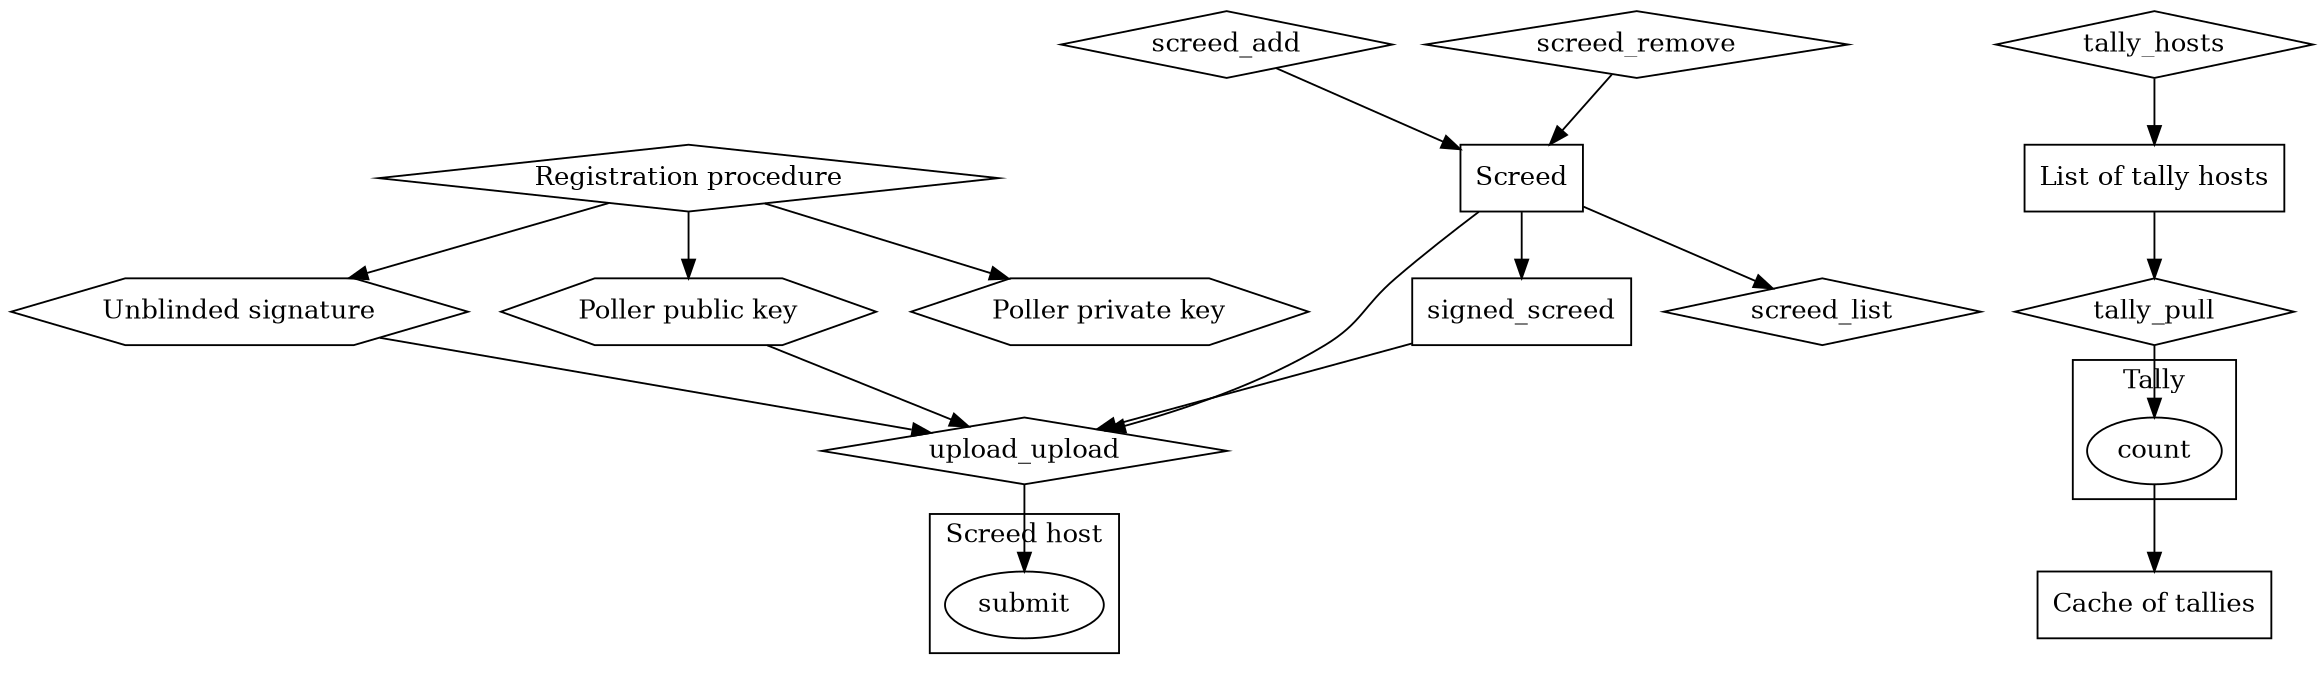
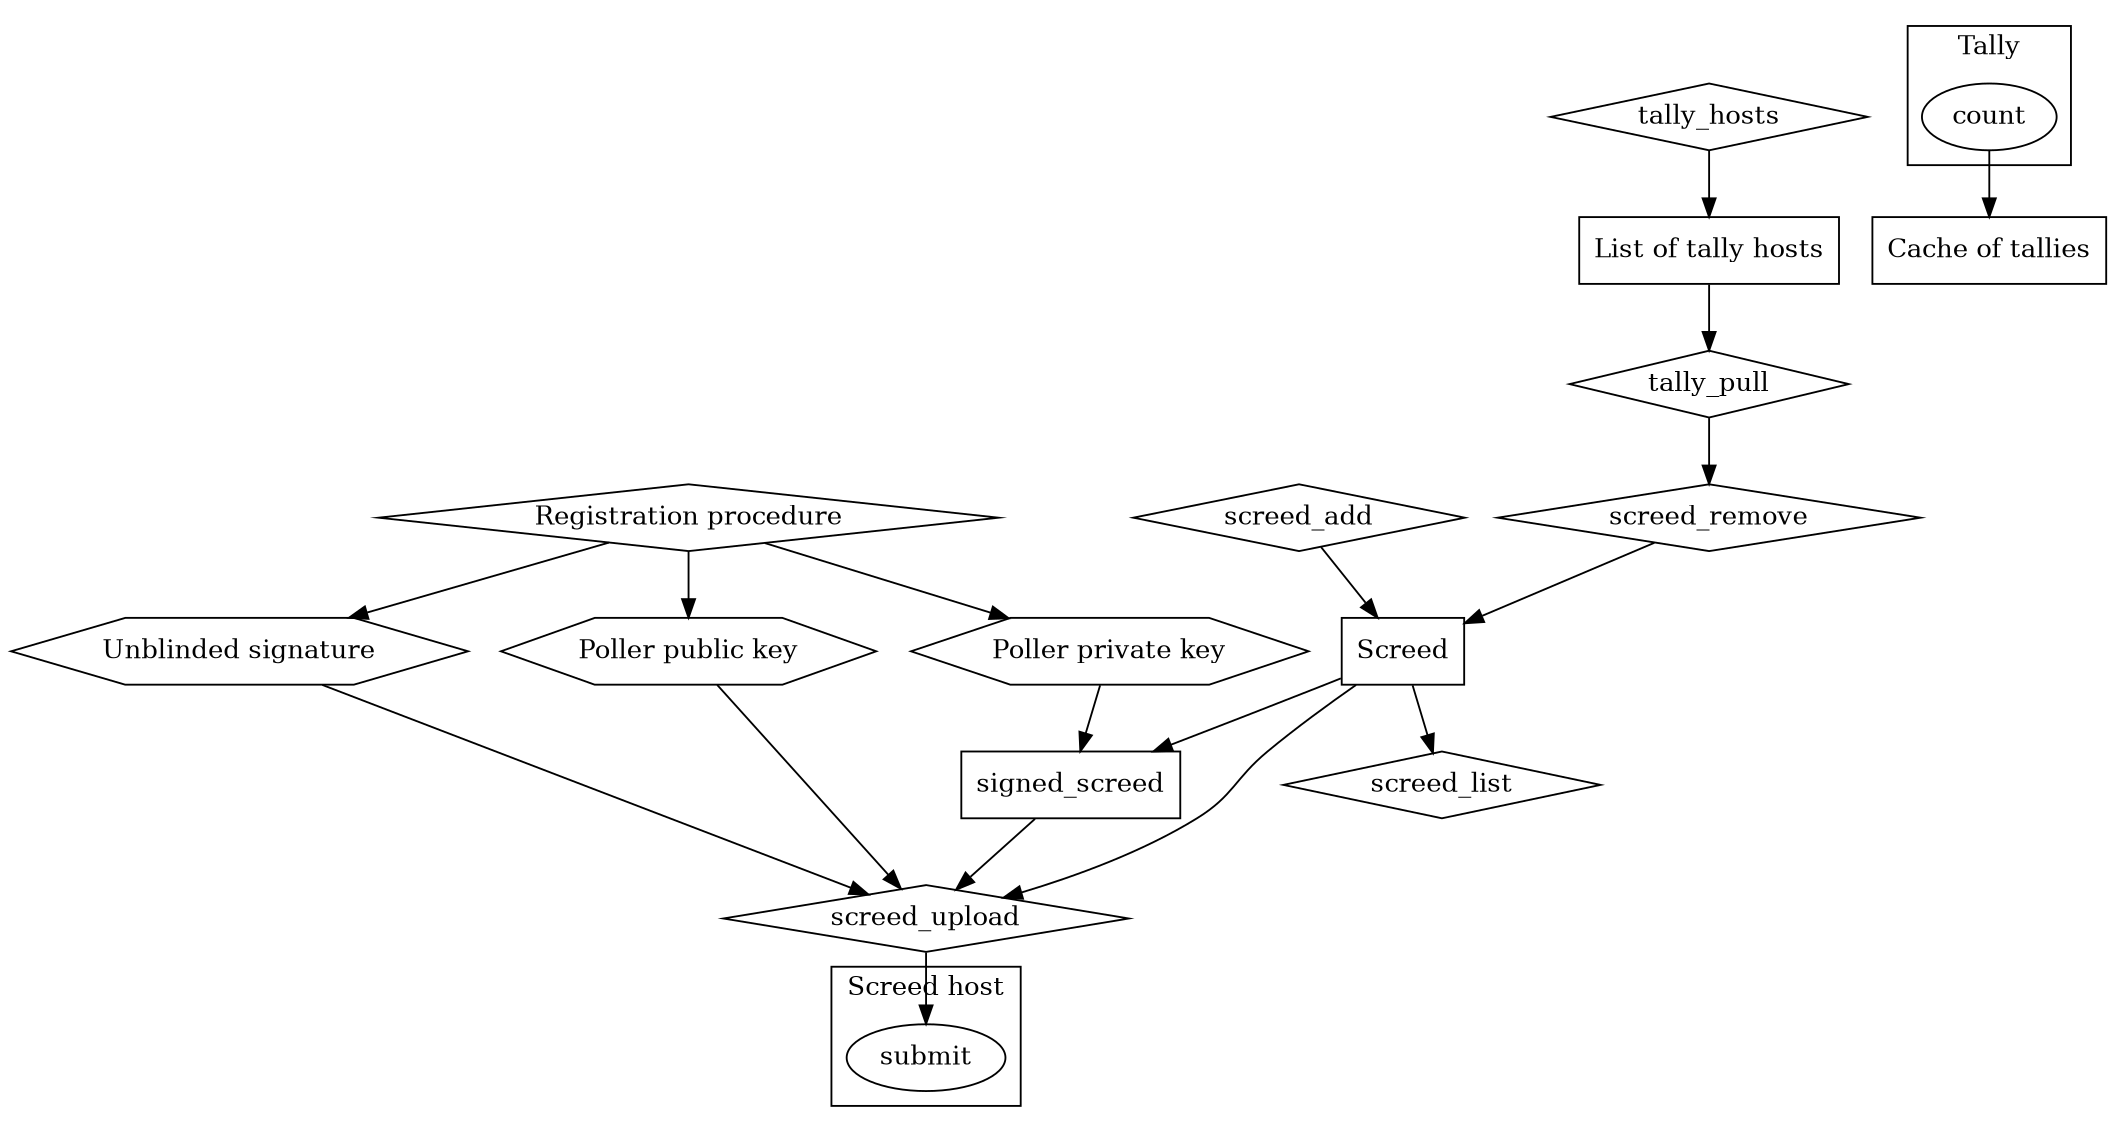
edge "tally_pull" -> "count": now "tally_pull" -> "screed_remove"
node "upload_upload": label "upload_upload" -> "screed_upload"
edge "Poller private key" -> "signed_screed": added
